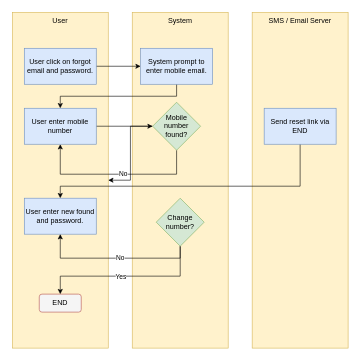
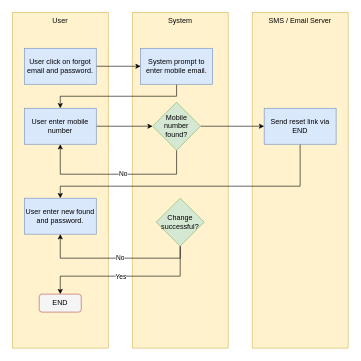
edge "Mobile number found?" -> "User": now "Mobile number found?" -> "Send reset link via END"
node "Change number?": label "Change number?" -> "Change successful?"
